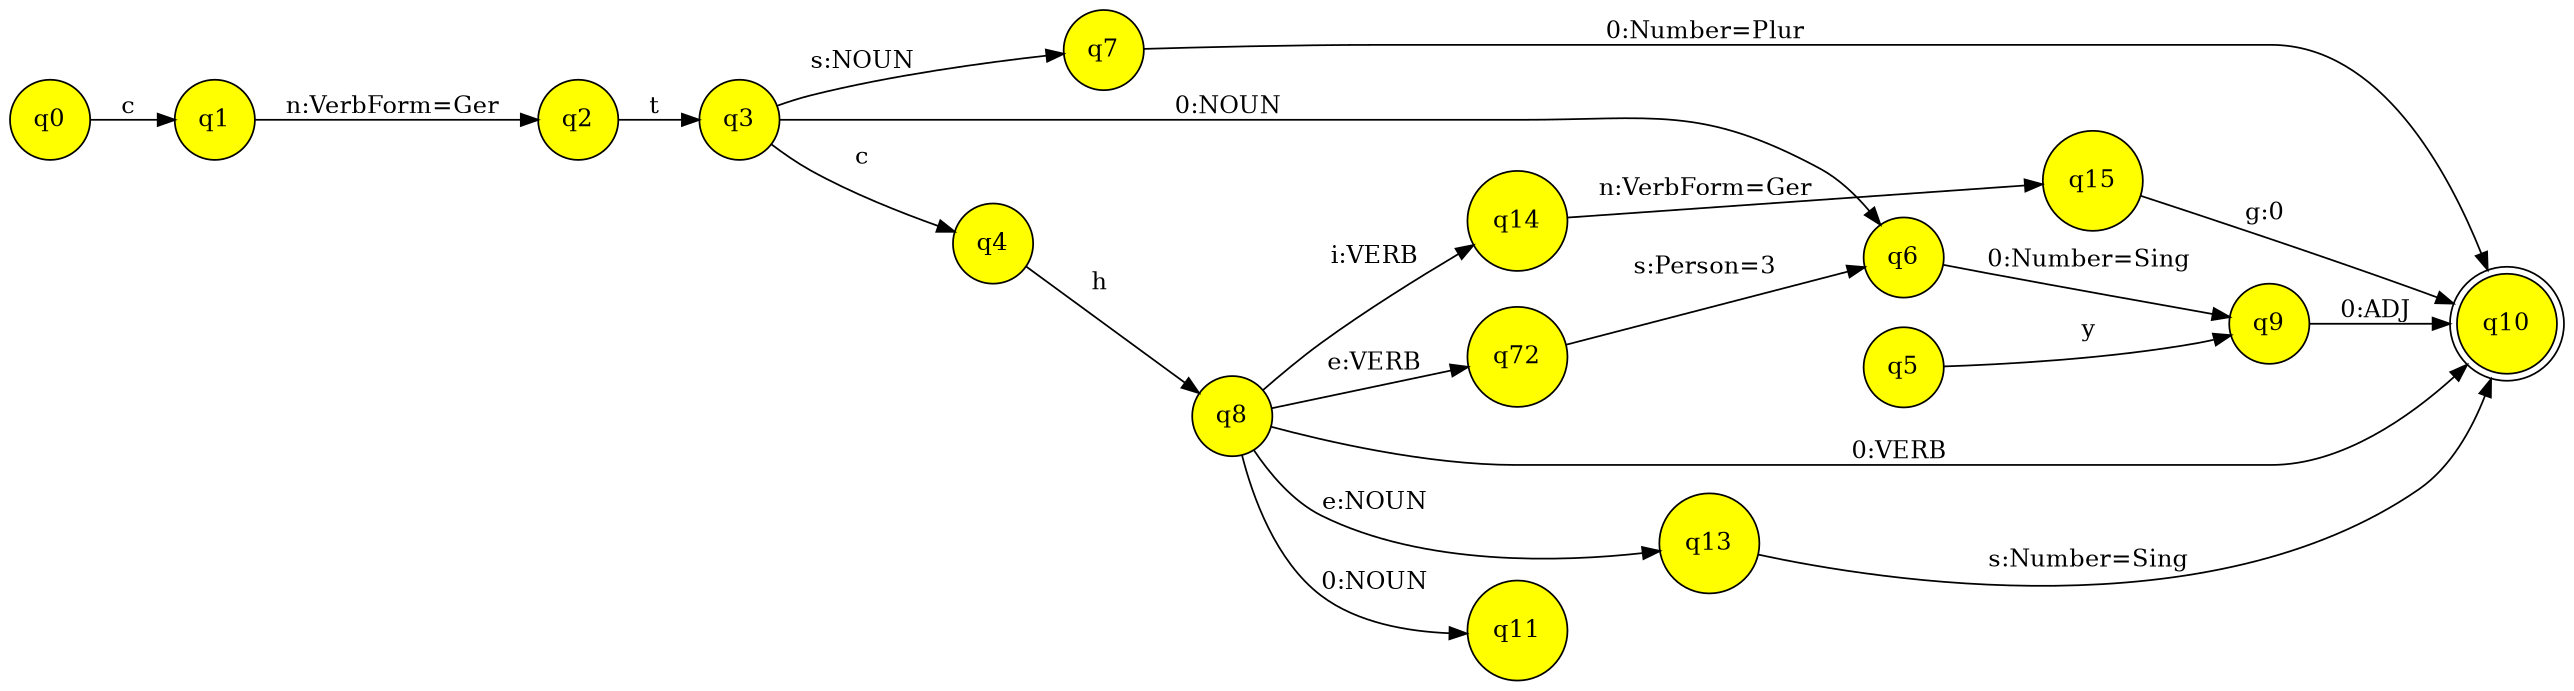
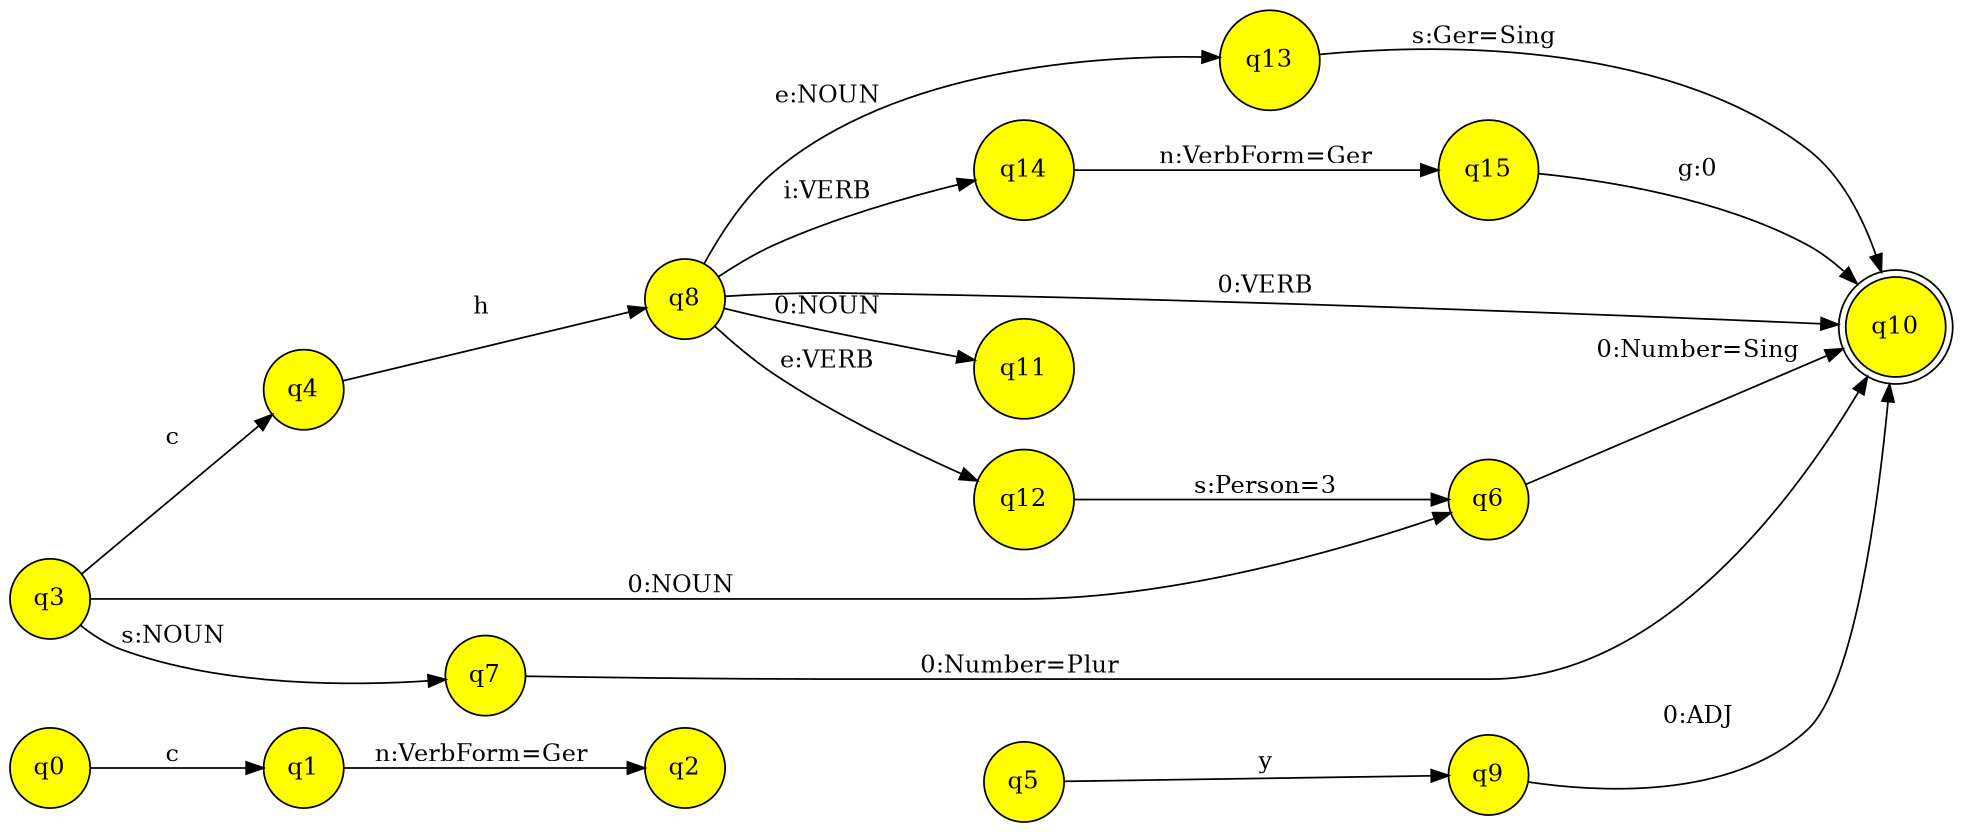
edge "q2" -> "q3": removed, label "t"
edge "q6" -> "q9": now "q6" -> "q10"
node "q72": label "q72" -> "q12"
edge "q13" -> "q10": label "s:Number=Sing " -> "s:Ger=Sing "
